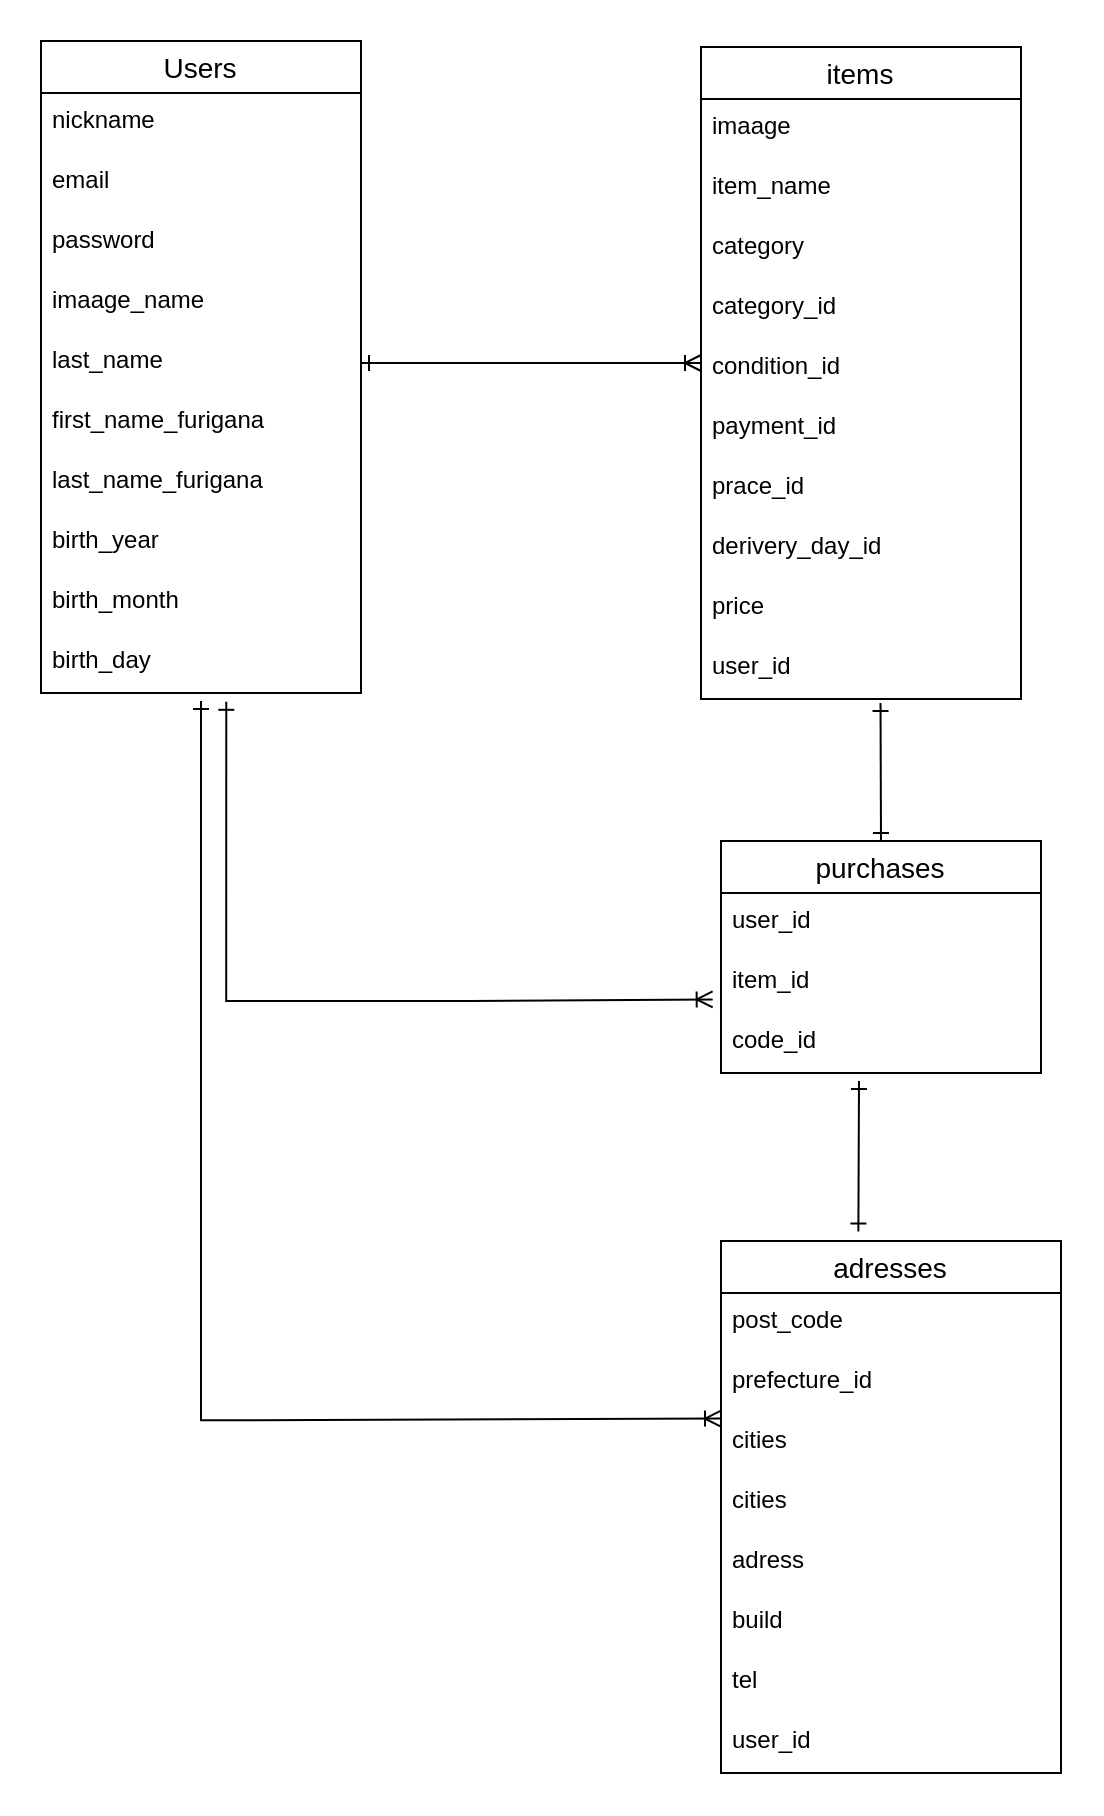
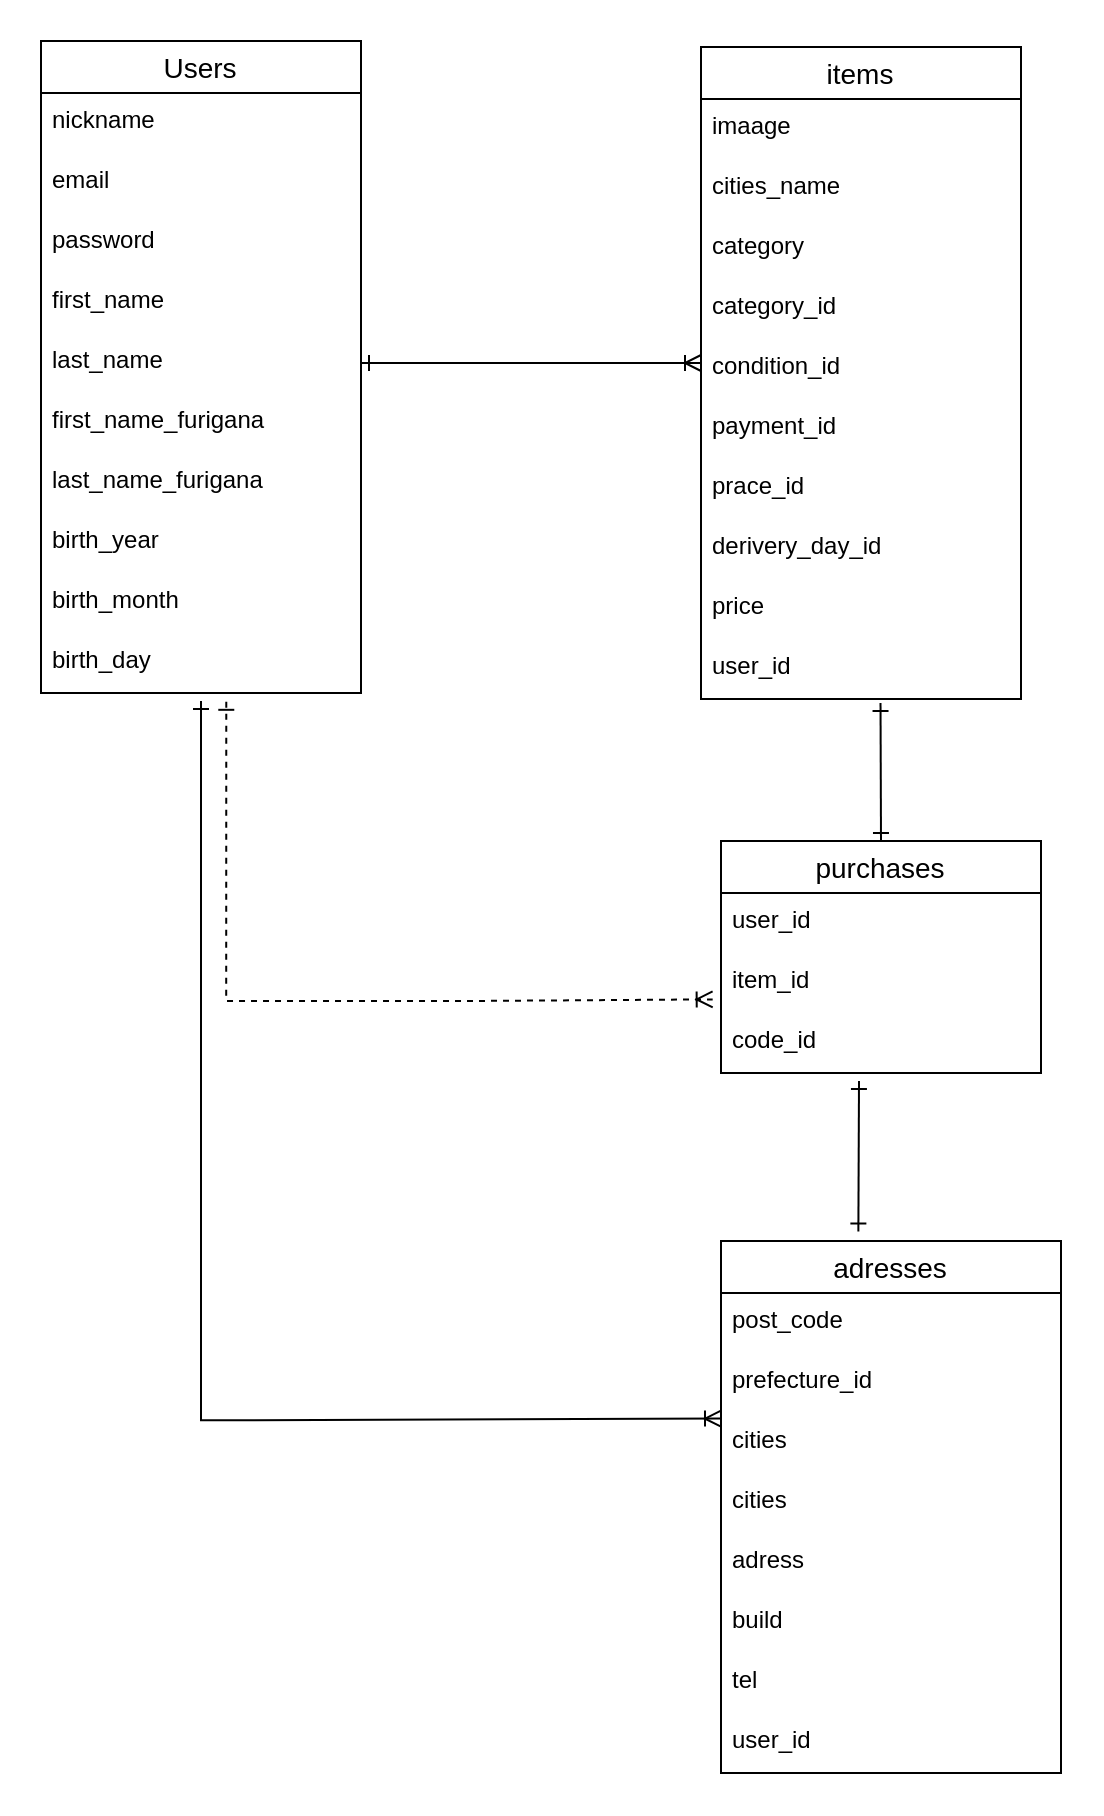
node "item_name": label "item_name" -> "cities_name"
node "imaage_name": label "imaage_name" -> "first_name"
edge "birth_day" -- "item_id": style solid -> dashed
